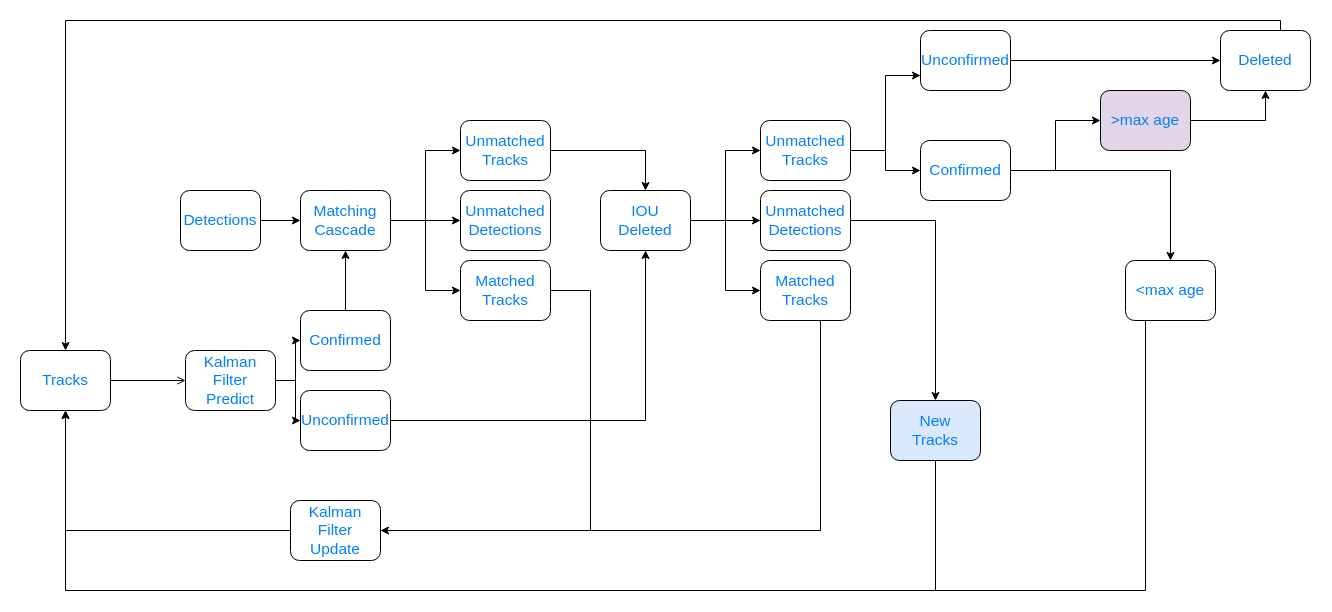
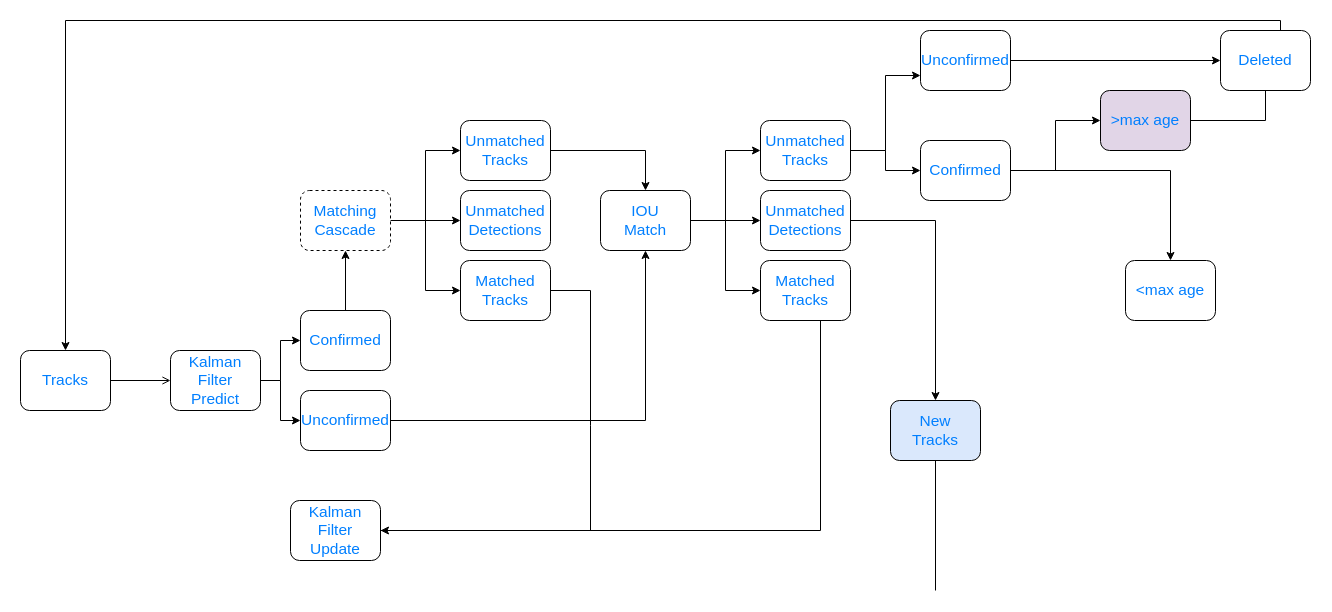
edge ">max age" -> "Deleted": arrowhead classic -> none
node "Detections": removed
edge "Detections" -> "MatchingCascade": removed
node "MatchingCascade": style solid -> dashed
node "IOUDeleted": label "IOUDeleted" -> "IOUMatch"
node "Kalman Filter Predict": moved (231, 381) -> (216, 381)
edge "Kalman Filter Update" -> "Tracks": removed
edge "<max age" -> "Tracks": removed
